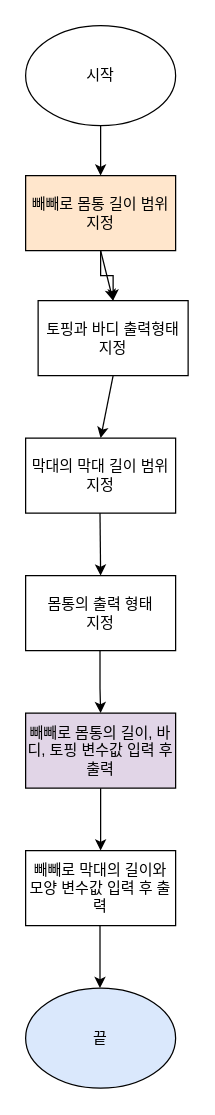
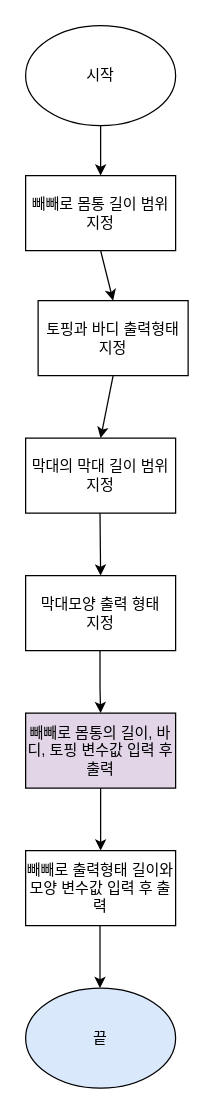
node "빼빼로 몸통 길이 범위 지정": fillcolor #ffe6cc -> #ffffff
edge "빼빼로 몸통 길이 범위 지정" -> "토핑과 바디 출력형태 지정": removed
node "몸통의 출력 형태 지정": label "몸통의 출력 형태 지정" -> "막대모양 출력 형태 지정"
node "빼빼로 막대의 길이와 모양 변수값 입력 후 출력": label "빼빼로 막대의 길이와 모양 변수값 입력 후 출력" -> "빼빼로 출력형태 길이와 모양 변수값 입력 후 출력"
